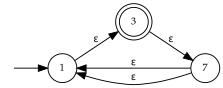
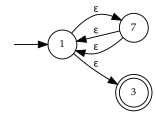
edge "3" -> "7": now "1" -> "7"
